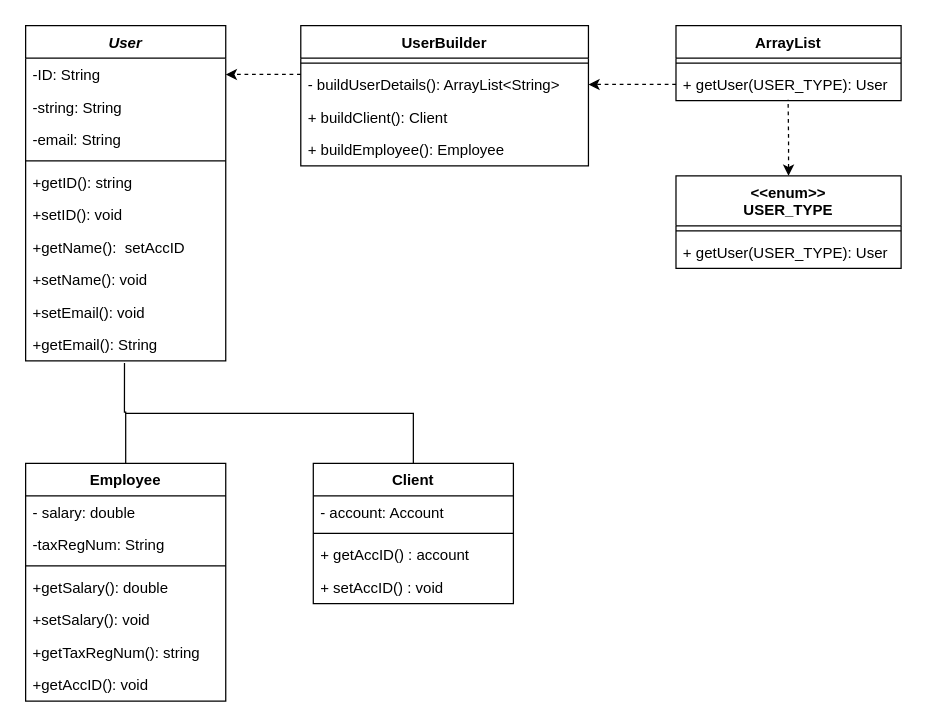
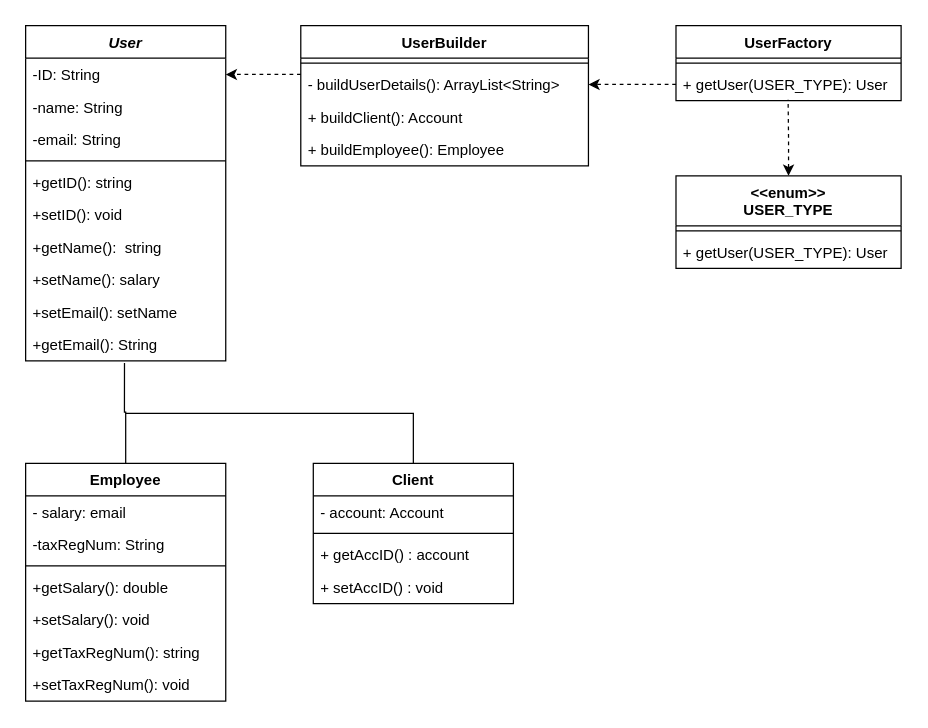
node "ArrayList": label "ArrayList" -> "UserFactory"
node "-string: String": label "-string: String" -> "-name: String"
node "+ buildClient(): Client": label "+ buildClient(): Client" -> "+ buildClient(): Account"
node "+getName(): setAccID": label "+getName(): setAccID" -> "+getName(): string"
node "+setName(): void": label "+setName(): void" -> "+setName(): salary"
node "+setEmail(): void": label "+setEmail(): void" -> "+setEmail(): setName"
node "- salary: double": label "- salary: double" -> "- salary: email"
node "+getAccID(): void": label "+getAccID(): void" -> "+setTaxRegNum(): void"
